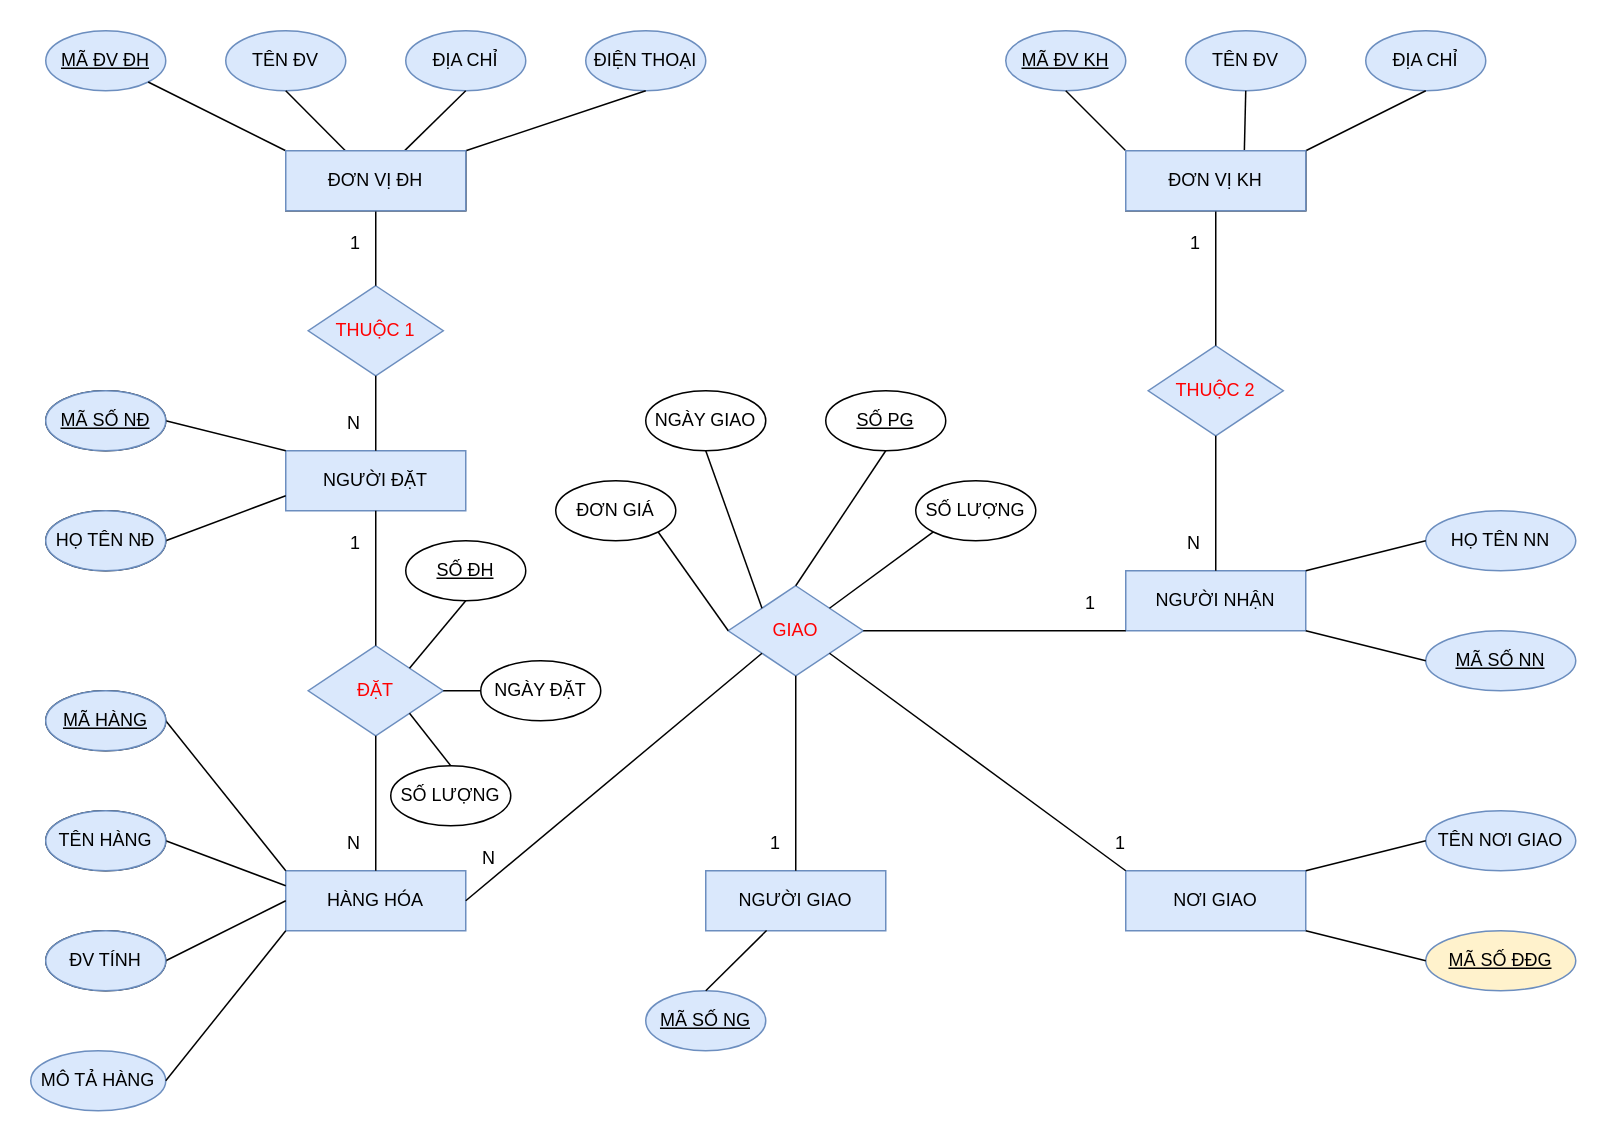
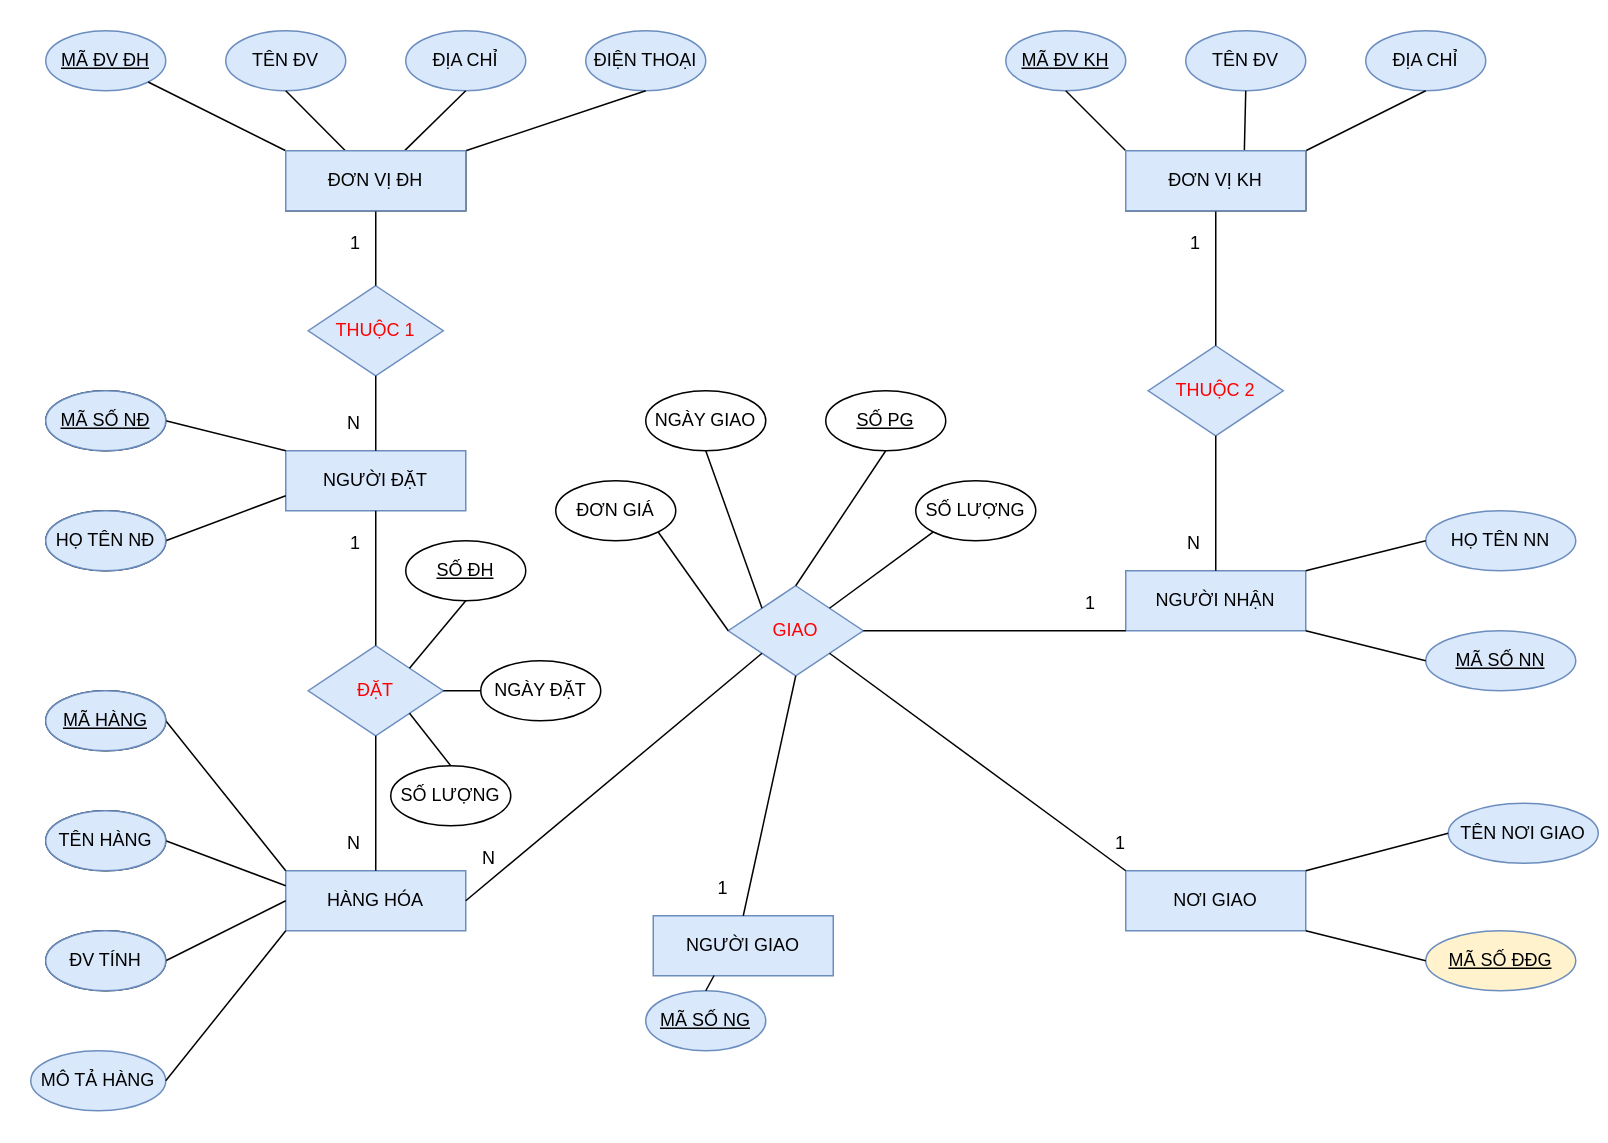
node "TÊN NƠI GIAO": moved (1501, 841) -> (1523, 833)
node "NGƯỜI GIAO": moved (796, 901) -> (743, 946)
